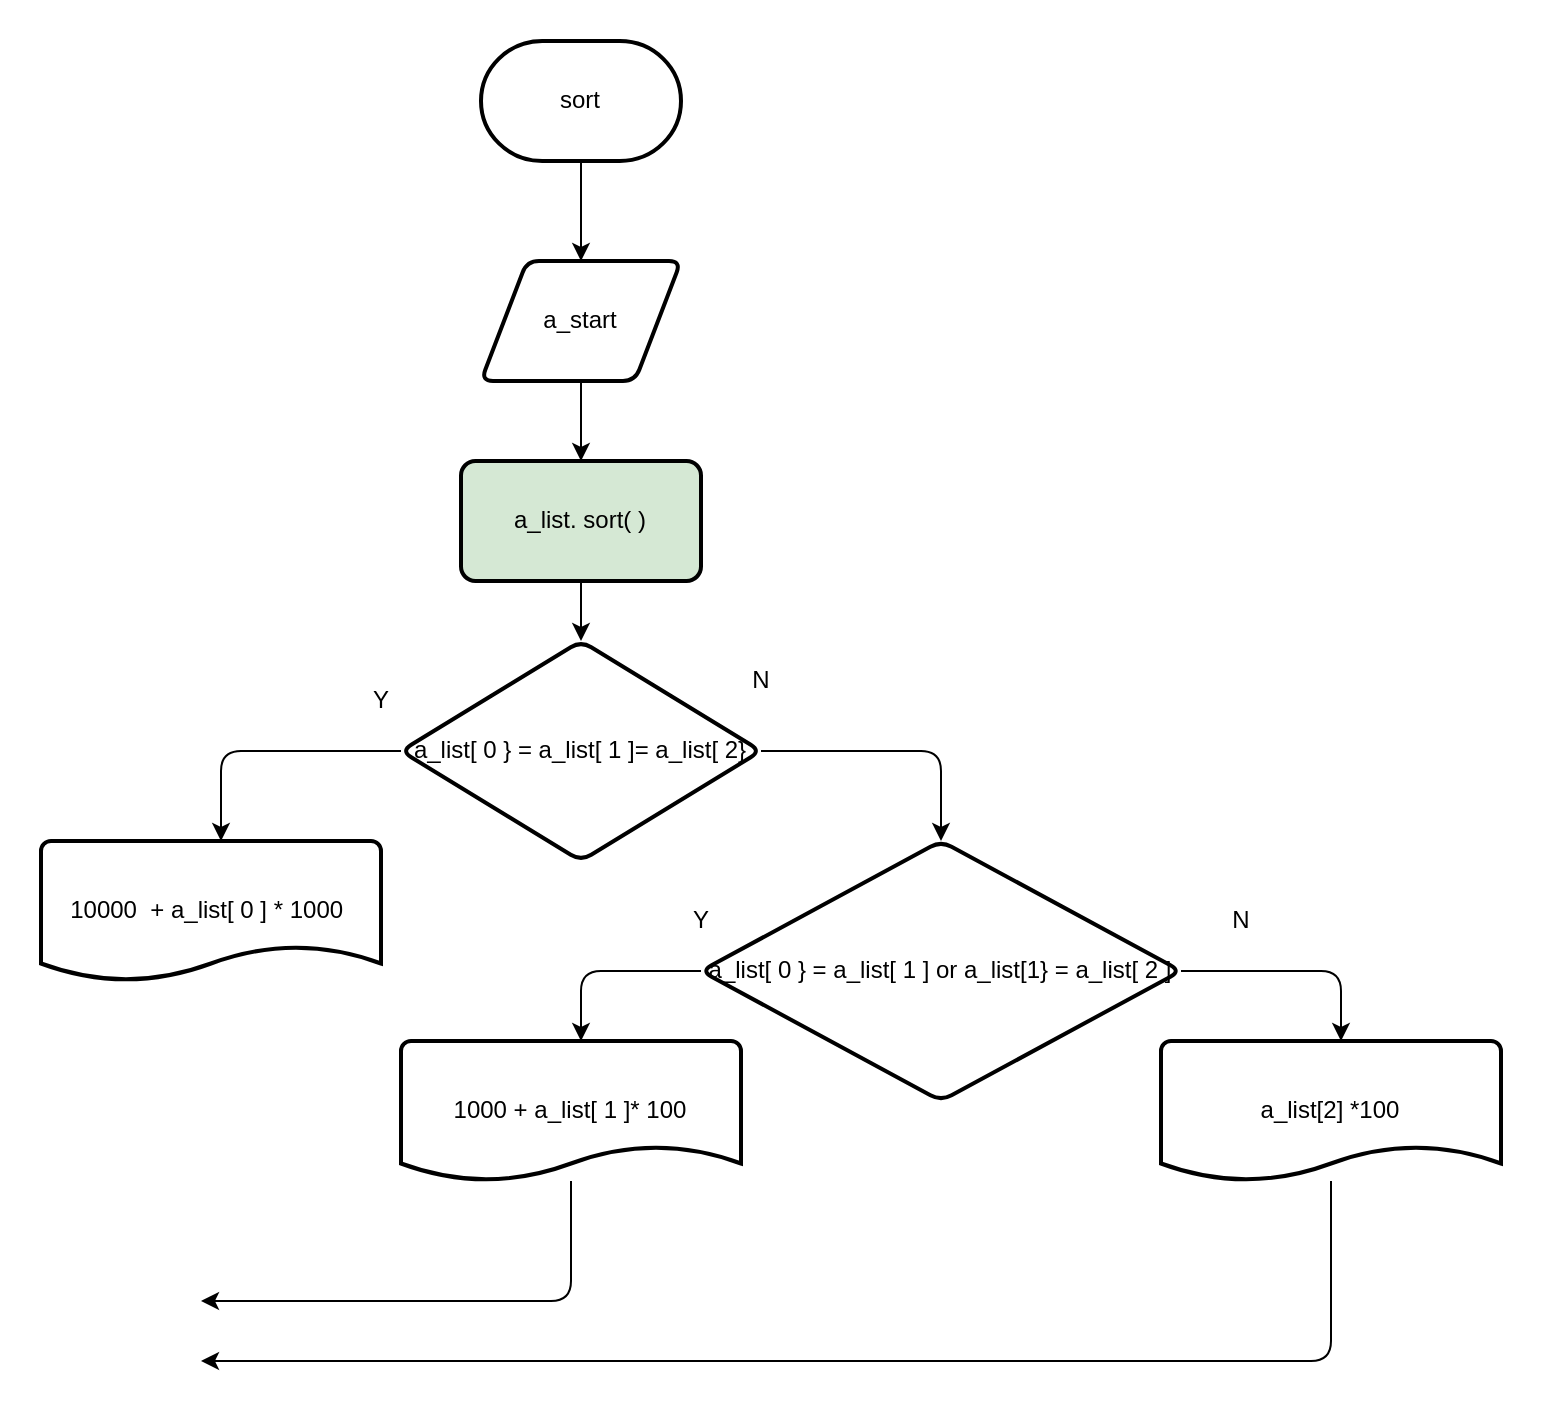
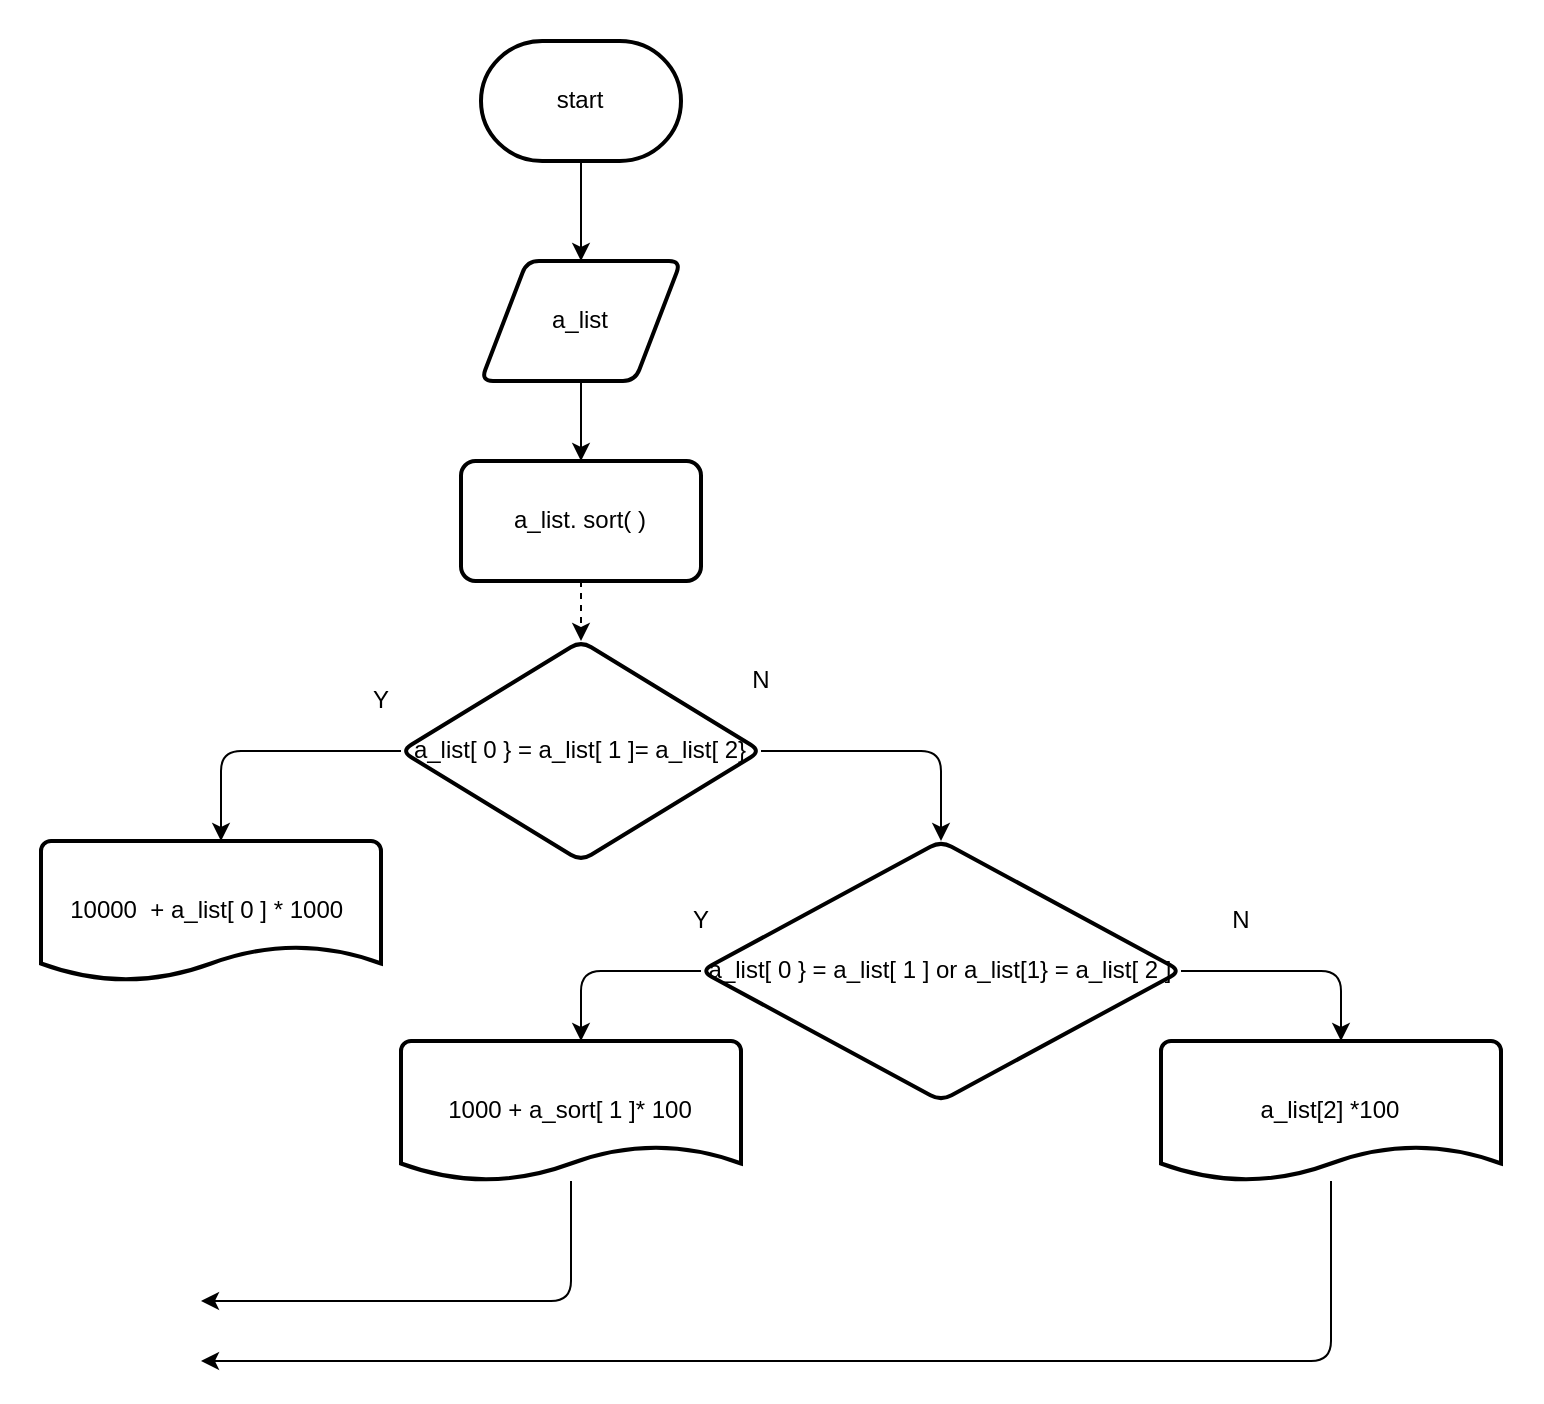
node "sort": label "sort" -> "start"
node "a_start": label "a_start" -> "a_list"
node "a_list. sort( )": fillcolor #d5e8d4 -> #ffffff
edge "a_list. sort( )" -> "a_list[ 0 } = a_list[ 1 ]= a_list[ 2}": style solid -> dashed
node "1000 + a_list[ 1 ]* 100": label "1000 + a_list[ 1 ]* 100" -> "1000 + a_sort[ 1 ]* 100"
